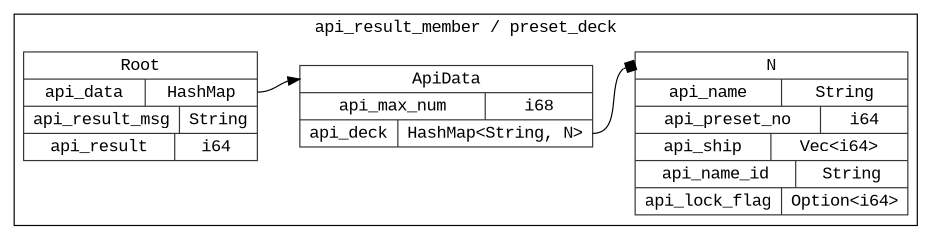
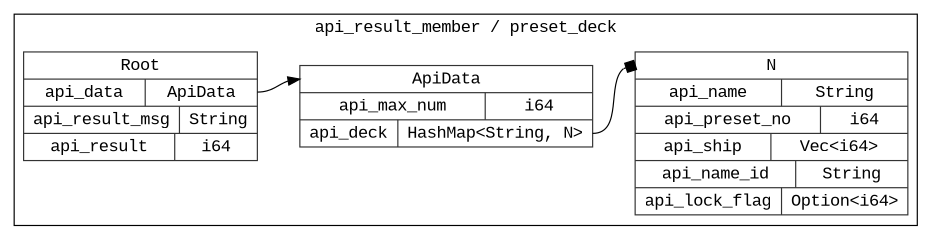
node "Root": text "HashMap" -> "ApiData"
node "ApiData": text "i68" -> "i64"
